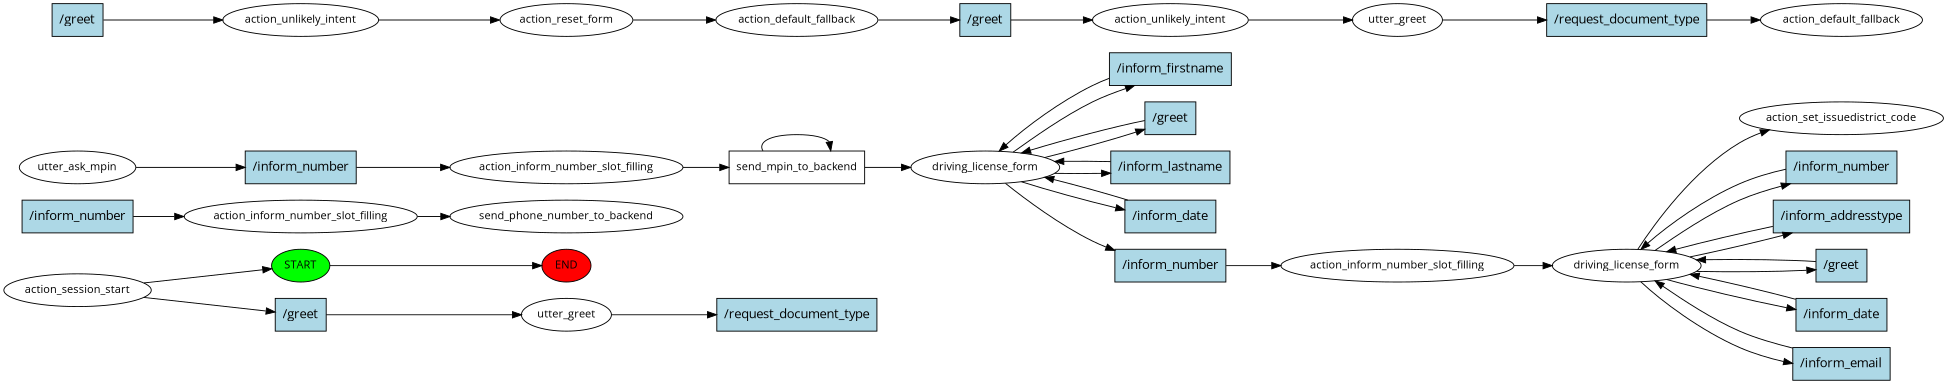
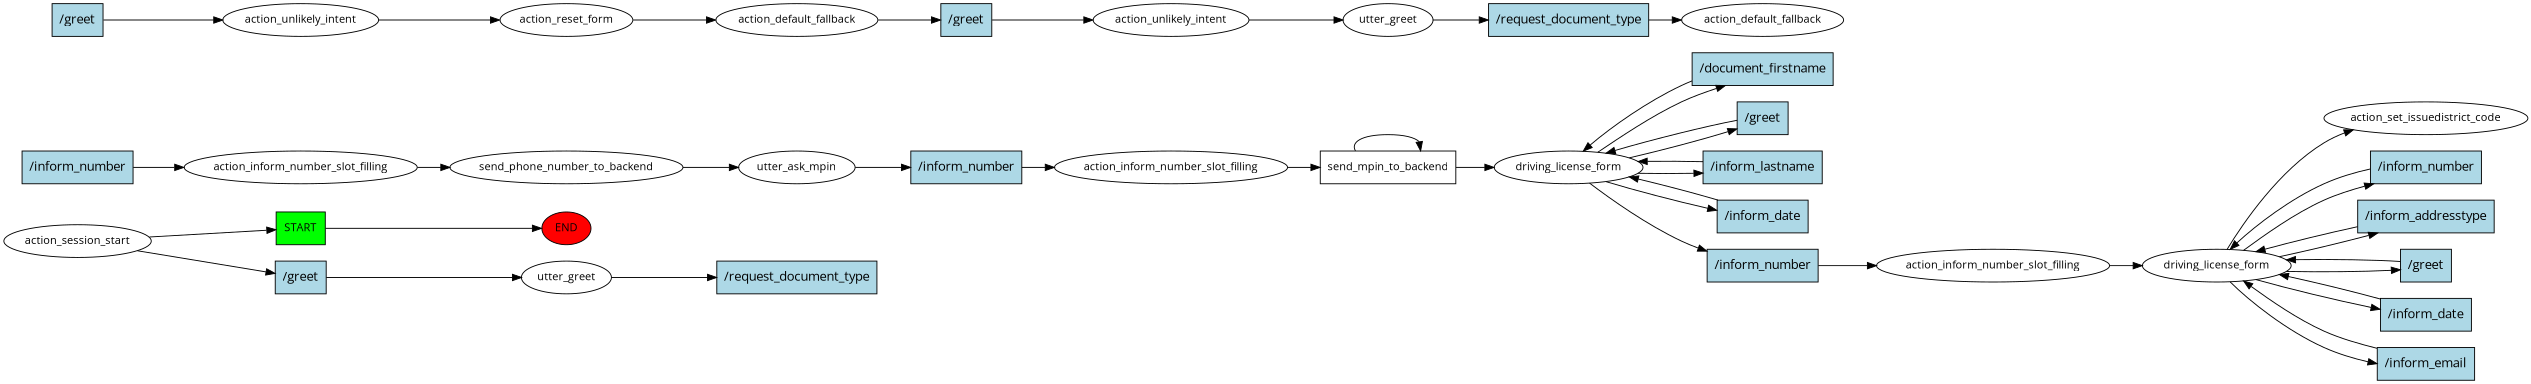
node "/inform_firstname": label "/inform_firstname" -> "/document_firstname"
edge "send_phone_number_to_backend" -> "utter_ask_mpin": added
node "START": shape ellipse -> box
